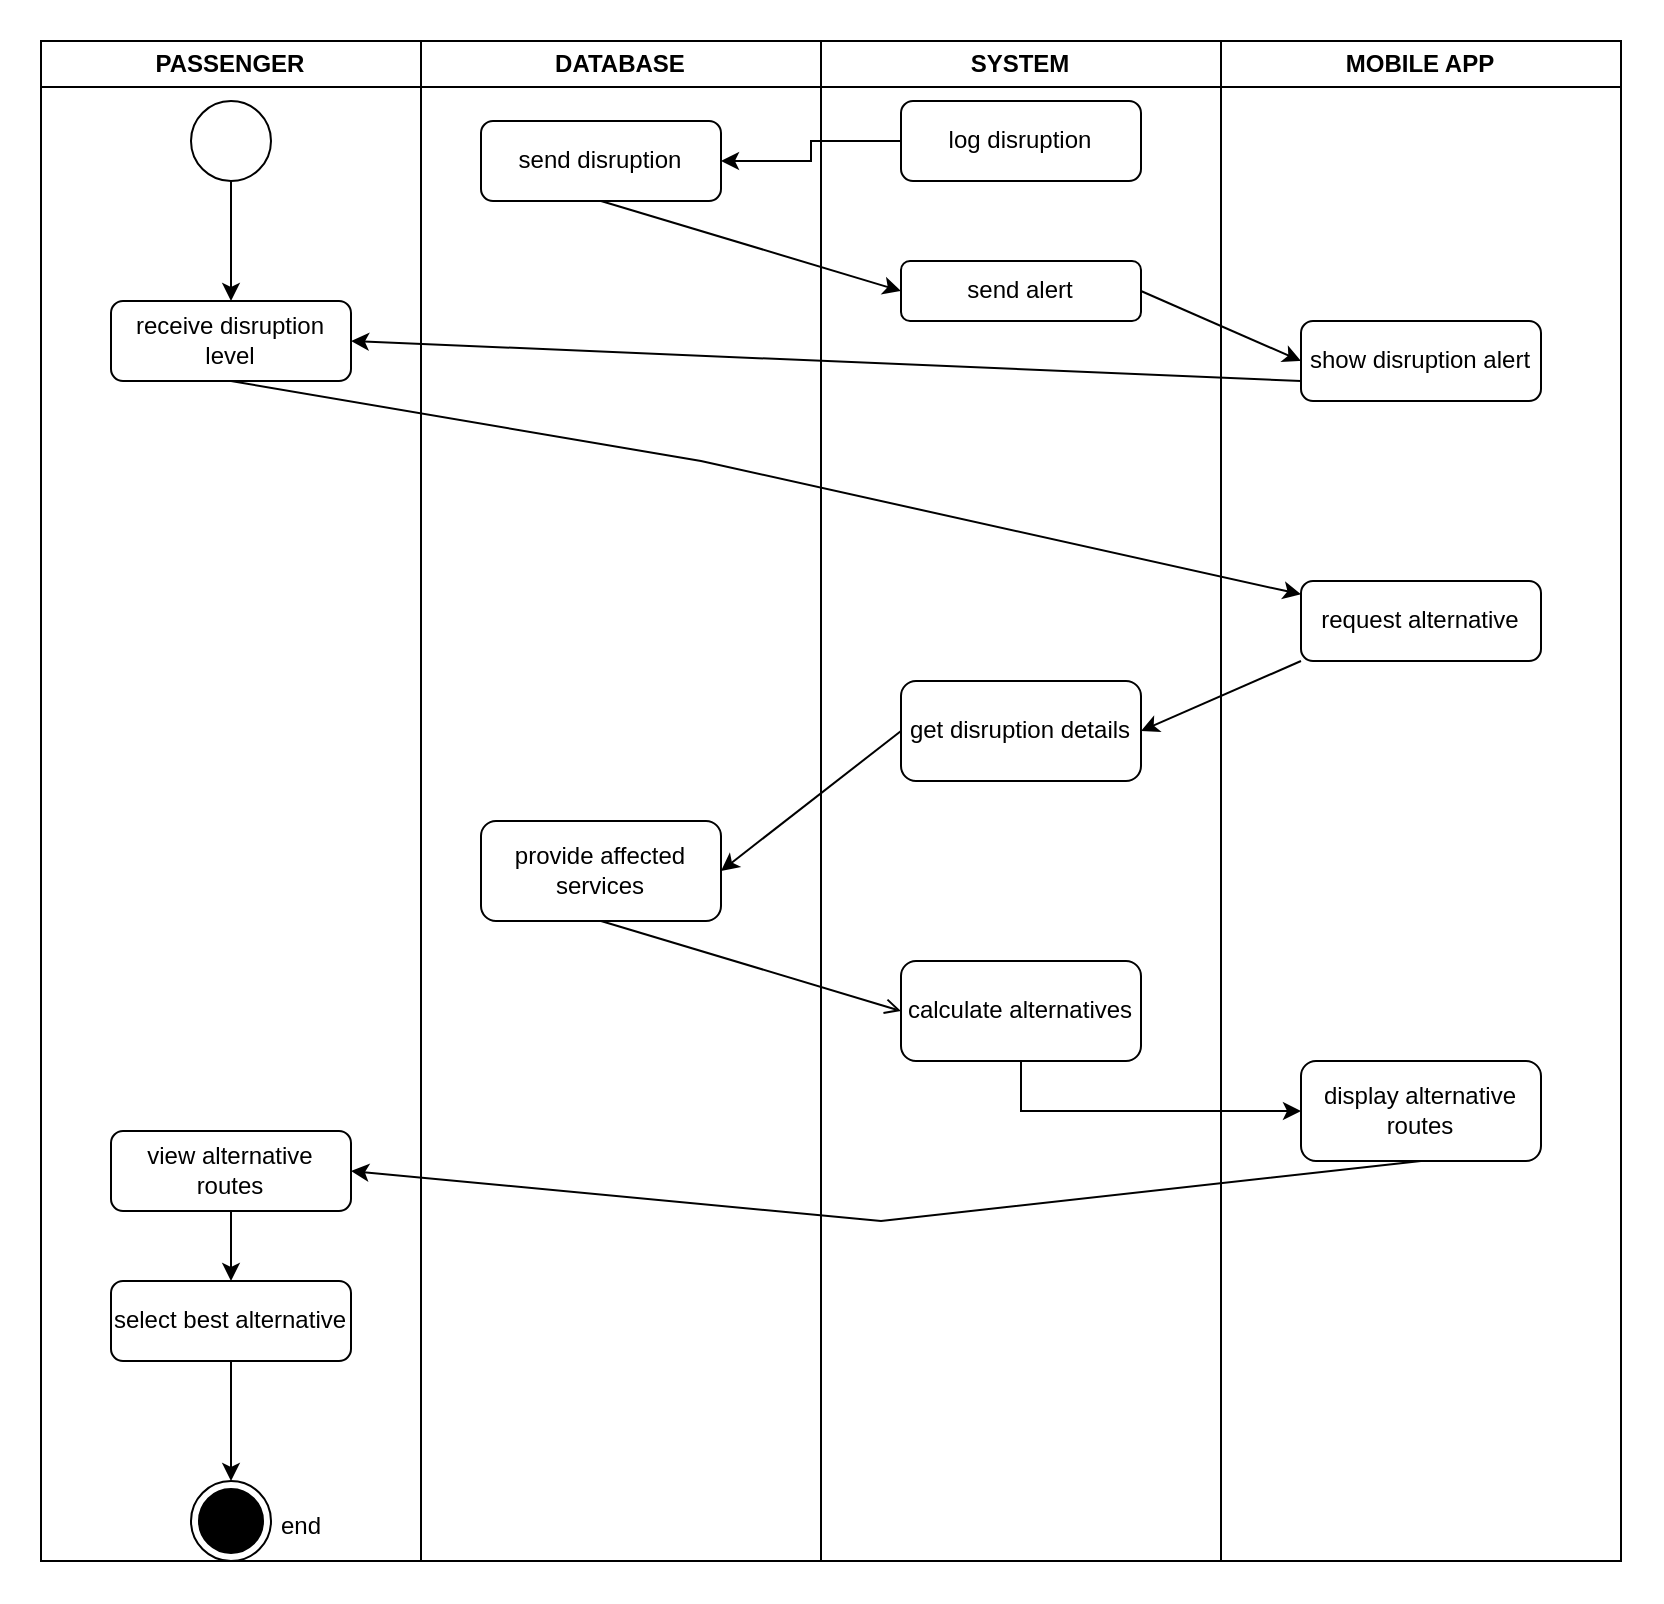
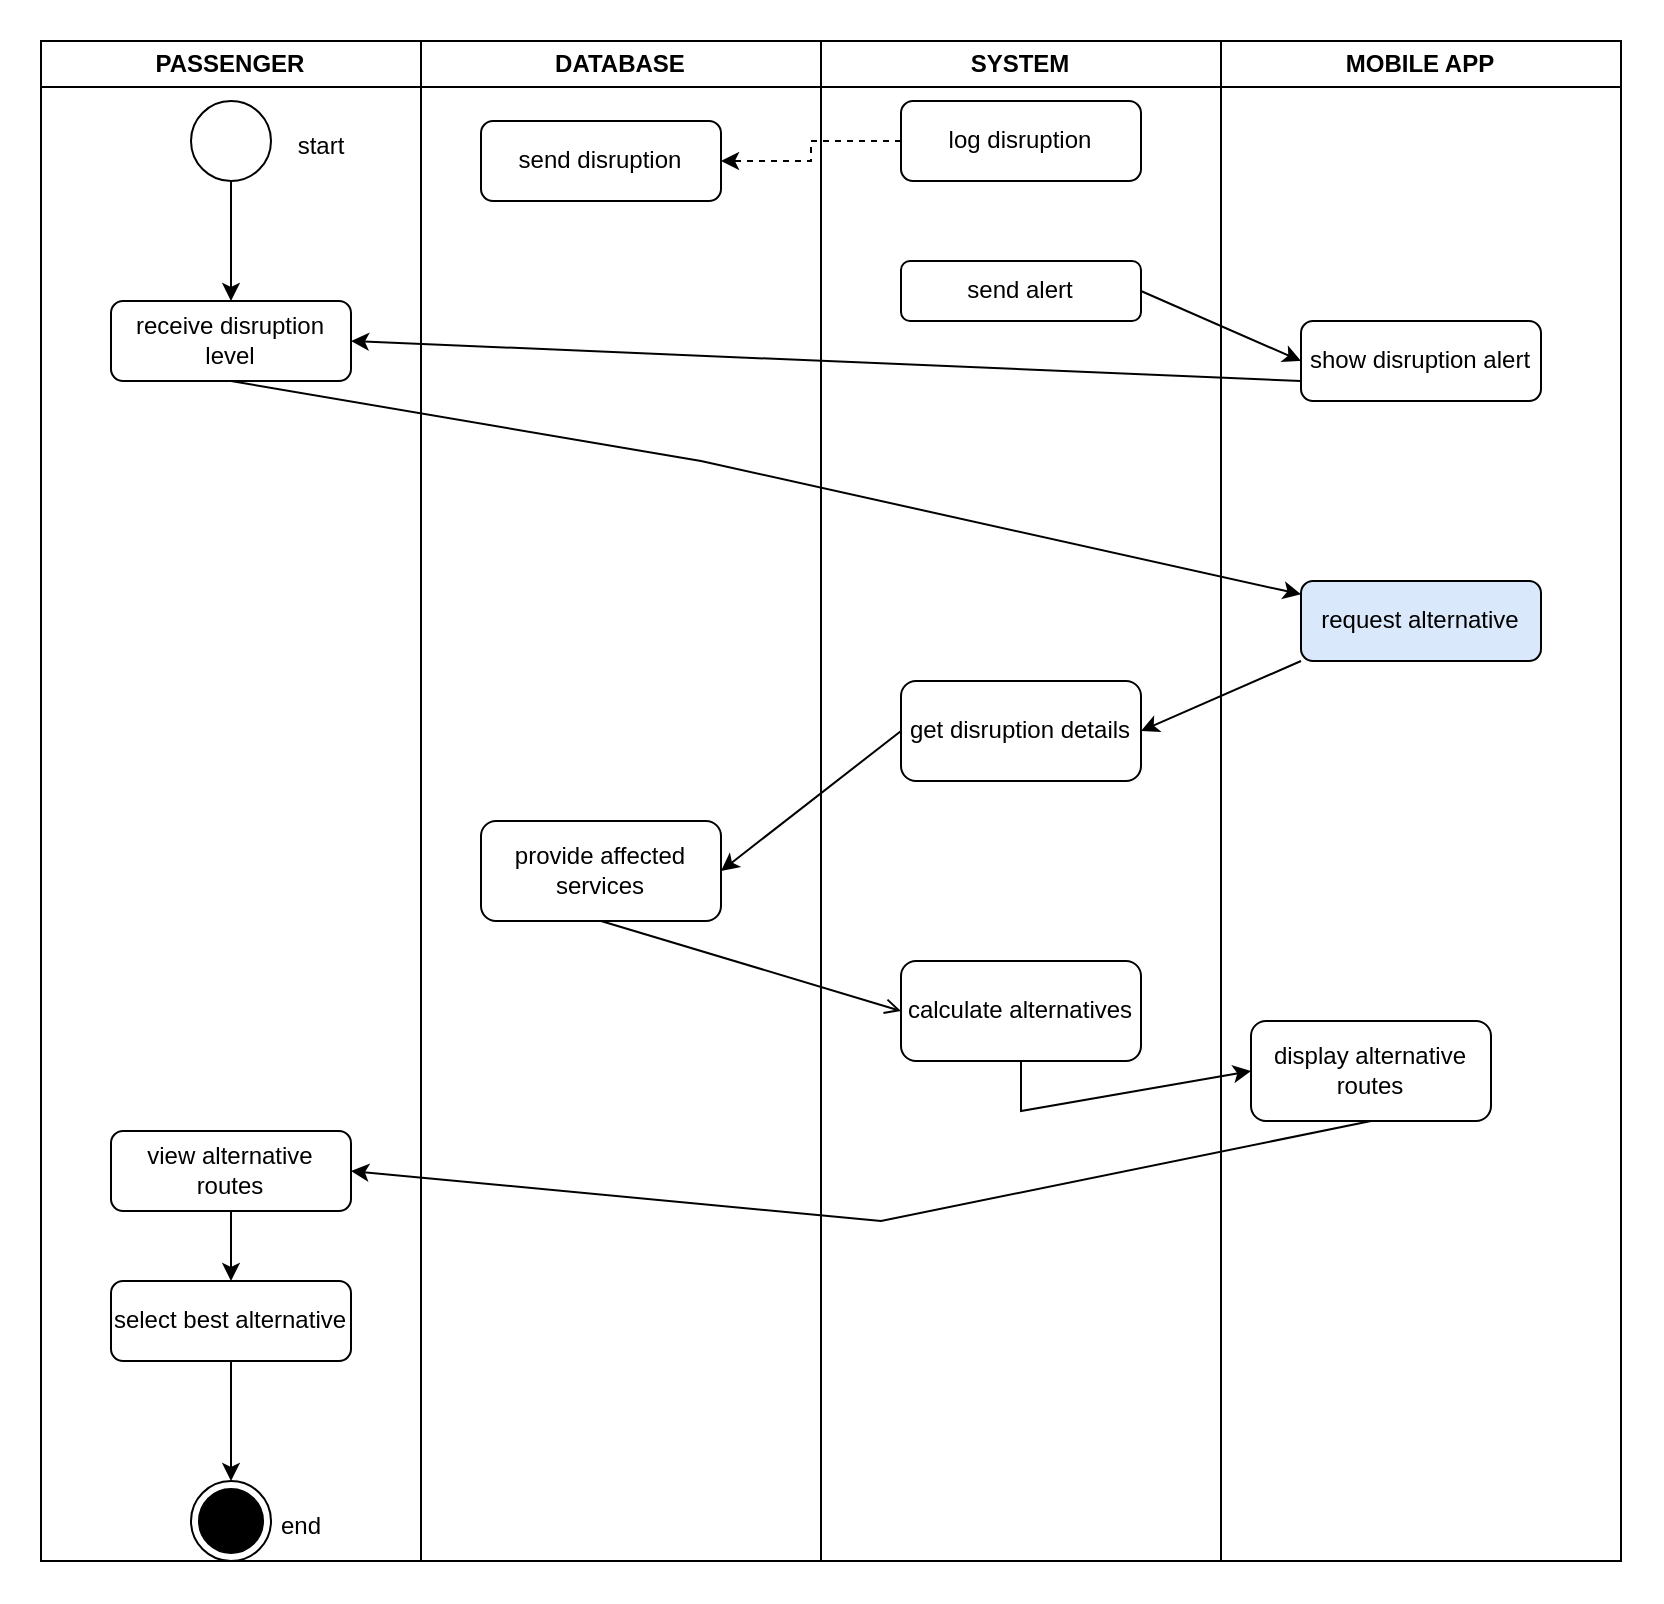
node "start": added
edge "log disruption" -> "send disruption": style solid -> dashed
edge "send disruption" -> "send alert": removed
node "request alternative": fillcolor #ffffff -> #dae8fc
node "display alternative routes": moved (1421, 1111) -> (1371, 1071)
